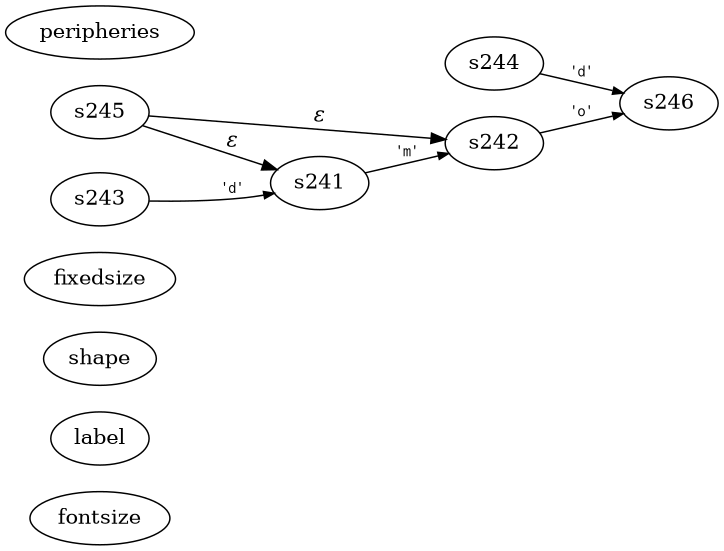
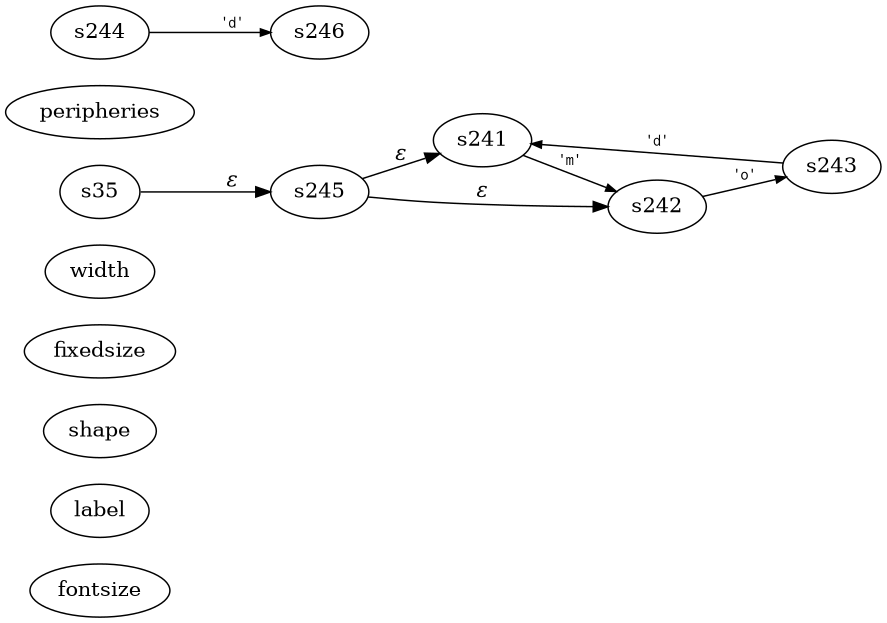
edge "s242" -> "s246": now "s242" -> "s243"
node "s35": added
node "width": added
